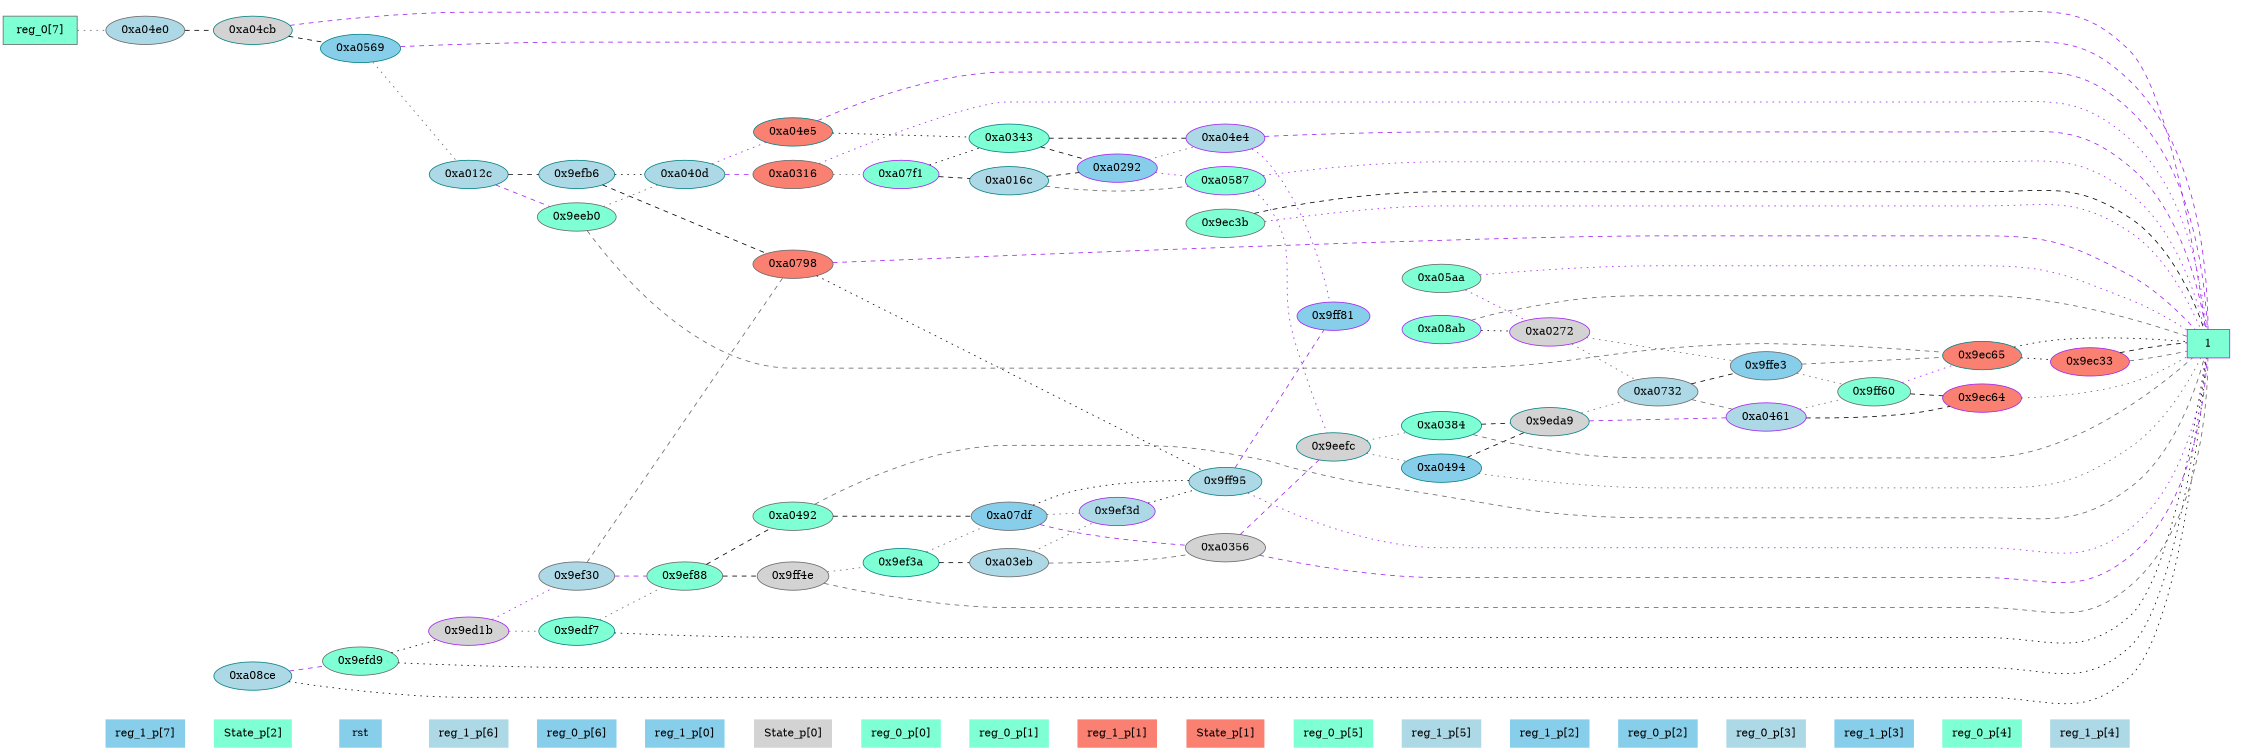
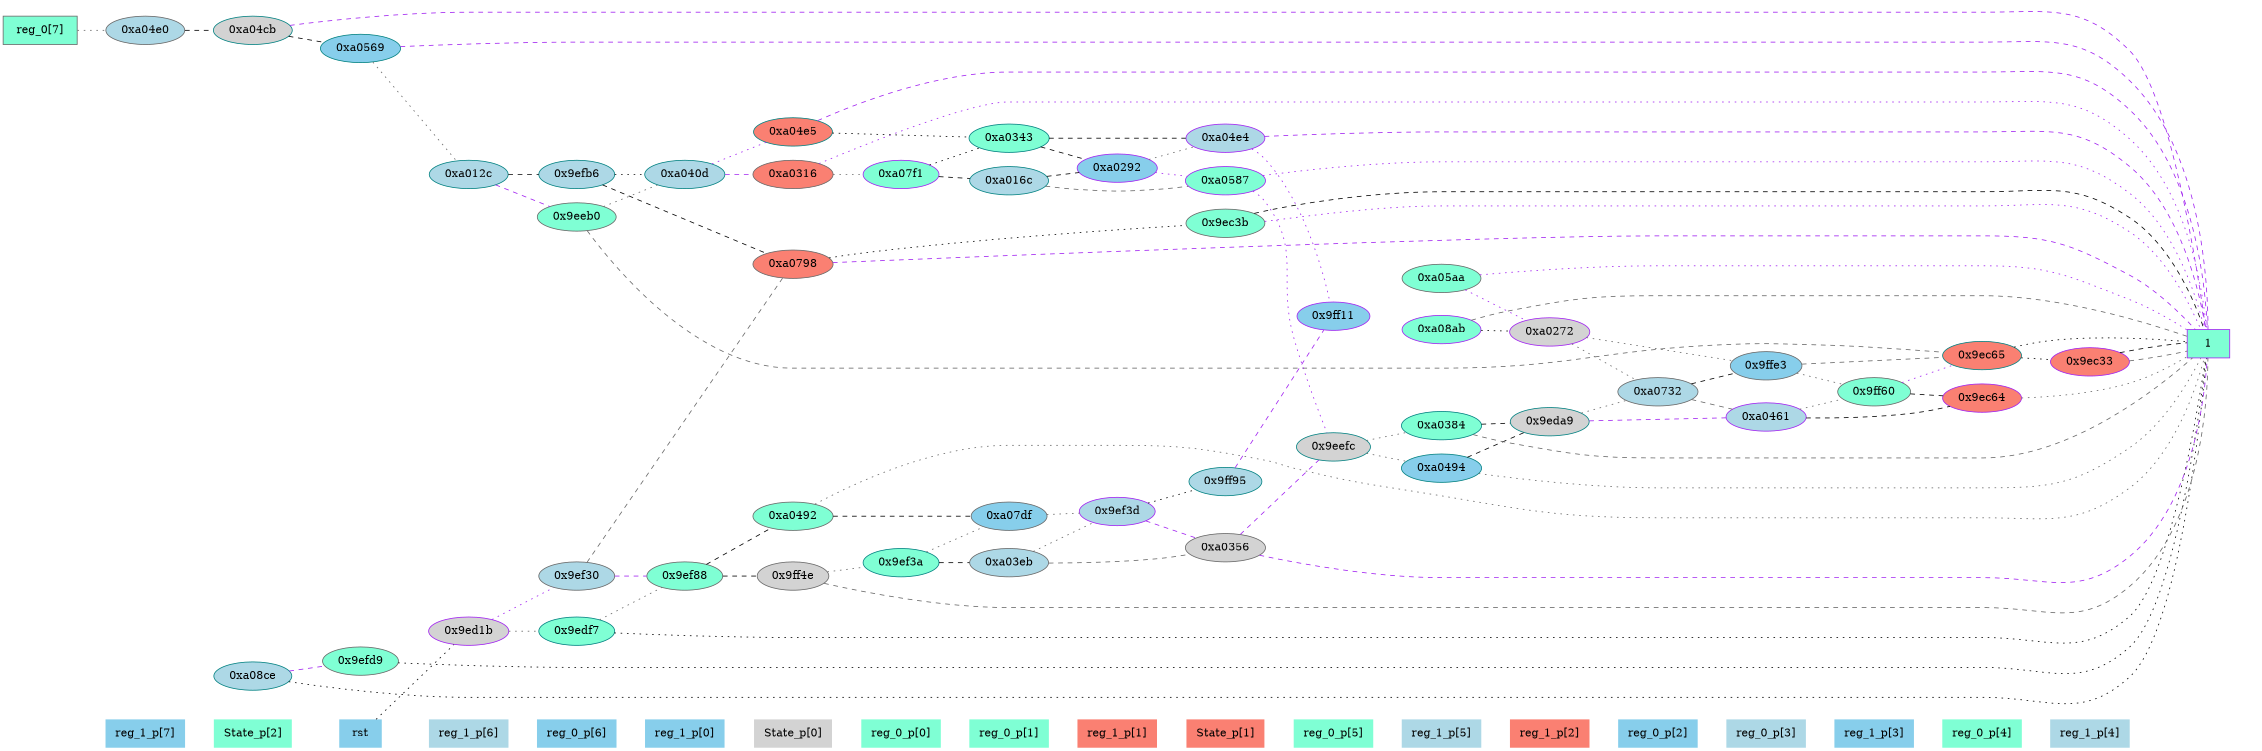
node "0x9ff81": label "0x9ff81" -> "0x9ff11"
edge "0xa0798" -- "0x9ff95": now "0xa0798" -- "0x9ec3b"
edge "0x9ff95" -- "0xa07df": removed
edge "1" -- "0xa0492": style dashed -> dotted
edge "0xa07df" -- "0xa0356": now "0x9ef3d" -- "0xa0356"
edge "1" -- "0x9ff95": removed
edge "0x9ed1b" -- "0x9efd9": now "0x9ed1b" -- "rst"
node "reg_1_p[2]": fillcolor skyblue -> salmon
